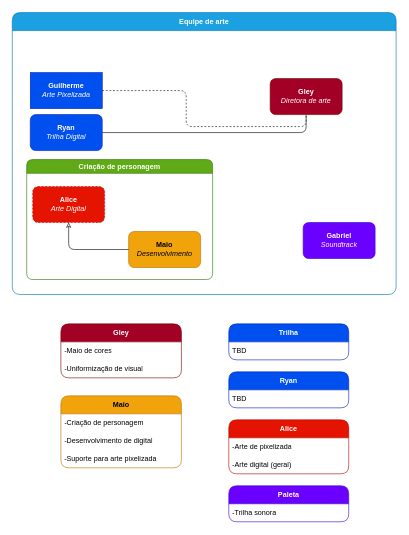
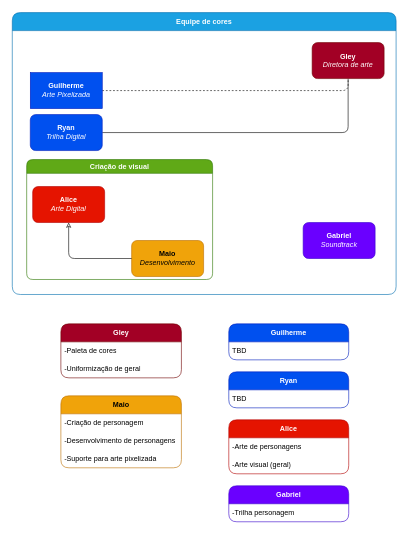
node "Equipe de arte": label "Equipe de arte" -> "Equipe de cores"
node "Gley Diretora de arte": moved (306, 96) -> (348, 60)
node "Criação de personagem": label "Criação de personagem" -> "Criação de visual"
node "Alice Arte Digital": style dashed -> solid
node "Maio Desenvolvimento": moved (165, 249) -> (168, 258)
node "Trilha": label "Trilha" -> "Guilherme"
node "-Maio de cores": label "-Maio de cores" -> "-Paleta de cores"
node "-Uniformização de visual": label "-Uniformização de visual" -> "-Uniformização de geral"
node "-Desenvolvimento de digital": label "-Desenvolvimento de digital" -> "-Desenvolvimento de personagens"
node "-Arte de pixelizada": label "-Arte de pixelizada" -> "-Arte de personagens"
node "-Arte digital (geral)": label "-Arte digital (geral)" -> "-Arte visual (geral)"
node "Paleta": label "Paleta" -> "Gabriel"
node "-Trilha sonora": label "-Trilha sonora" -> "-Trilha personagem"
